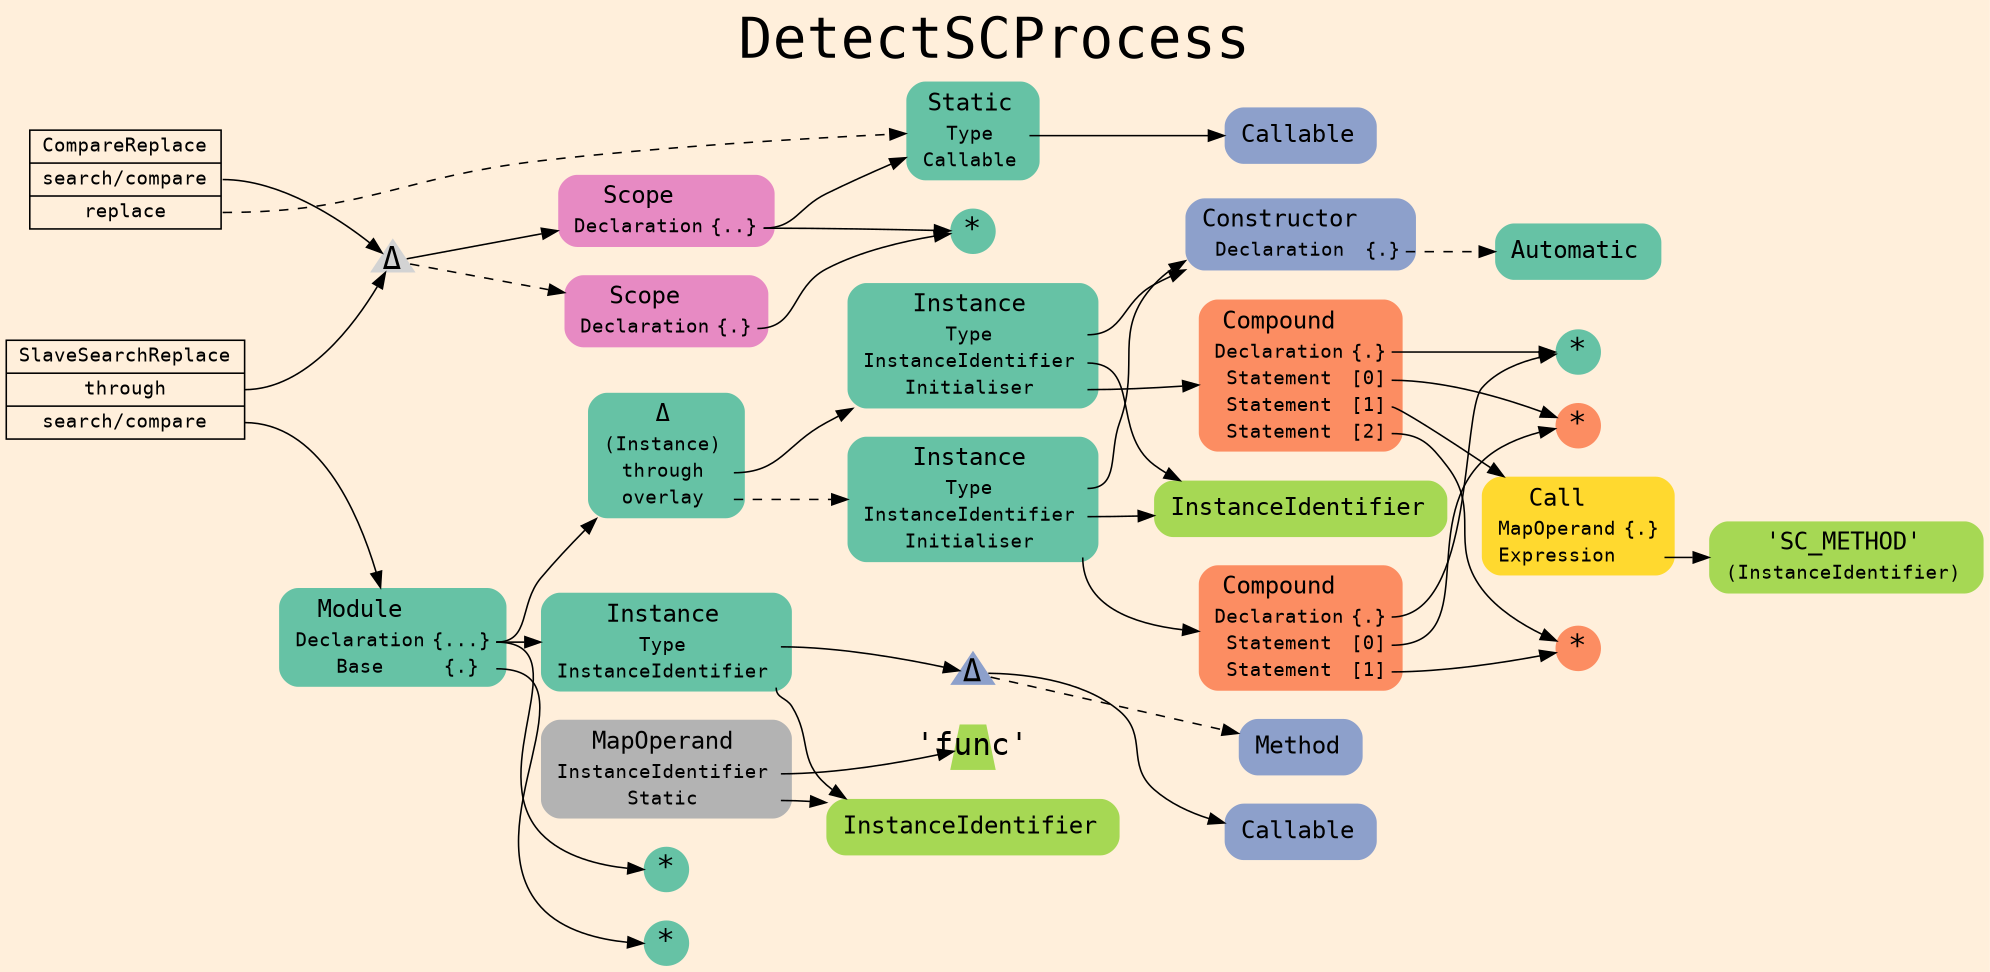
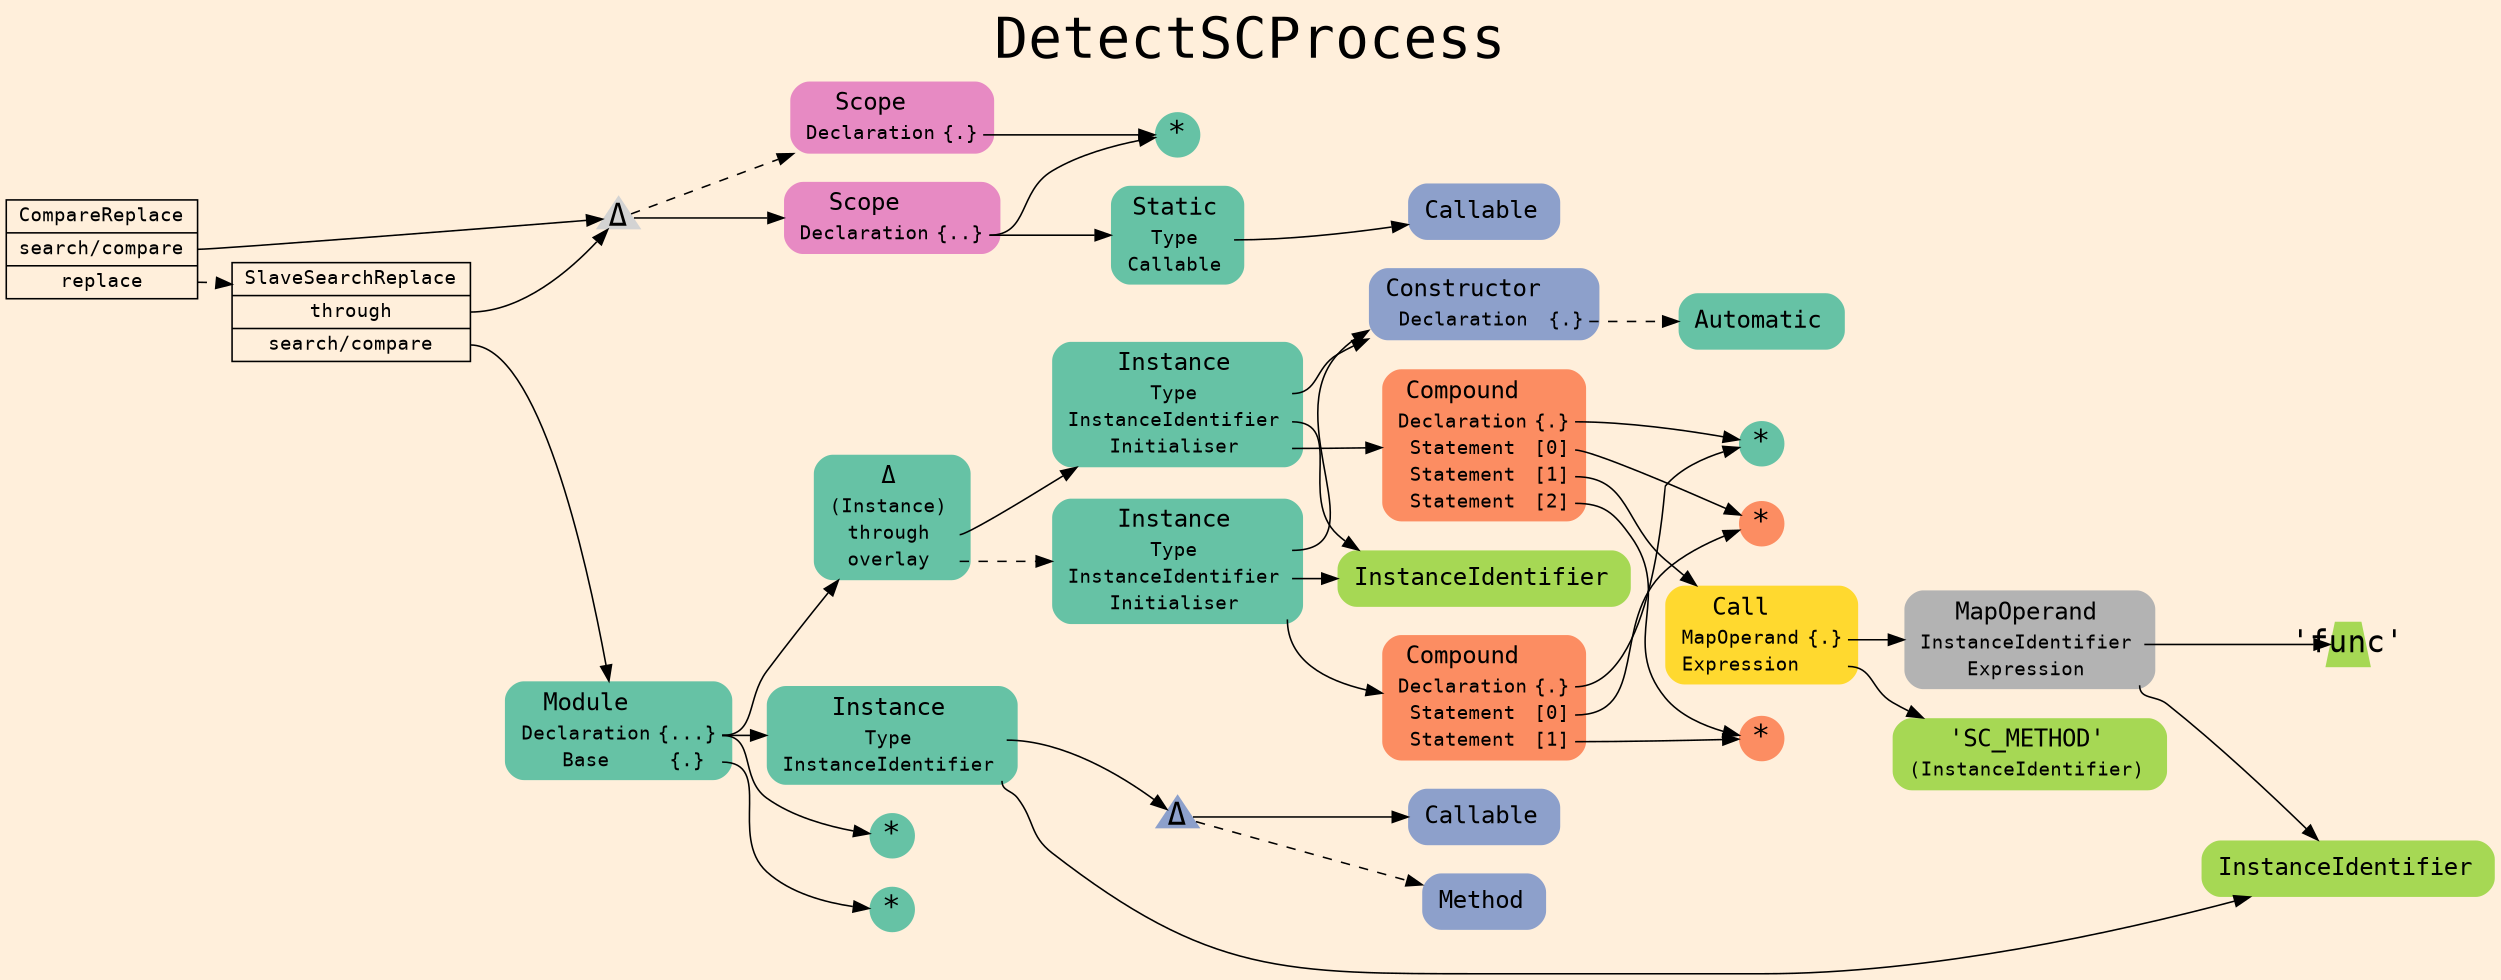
edge "CompareReplace" -> "Static": now "CompareReplace" -> "SlaveSearchReplace"
edge "Call" -> "MapOperand": added
node "MapOperand": text "Static" -> "Expression"
